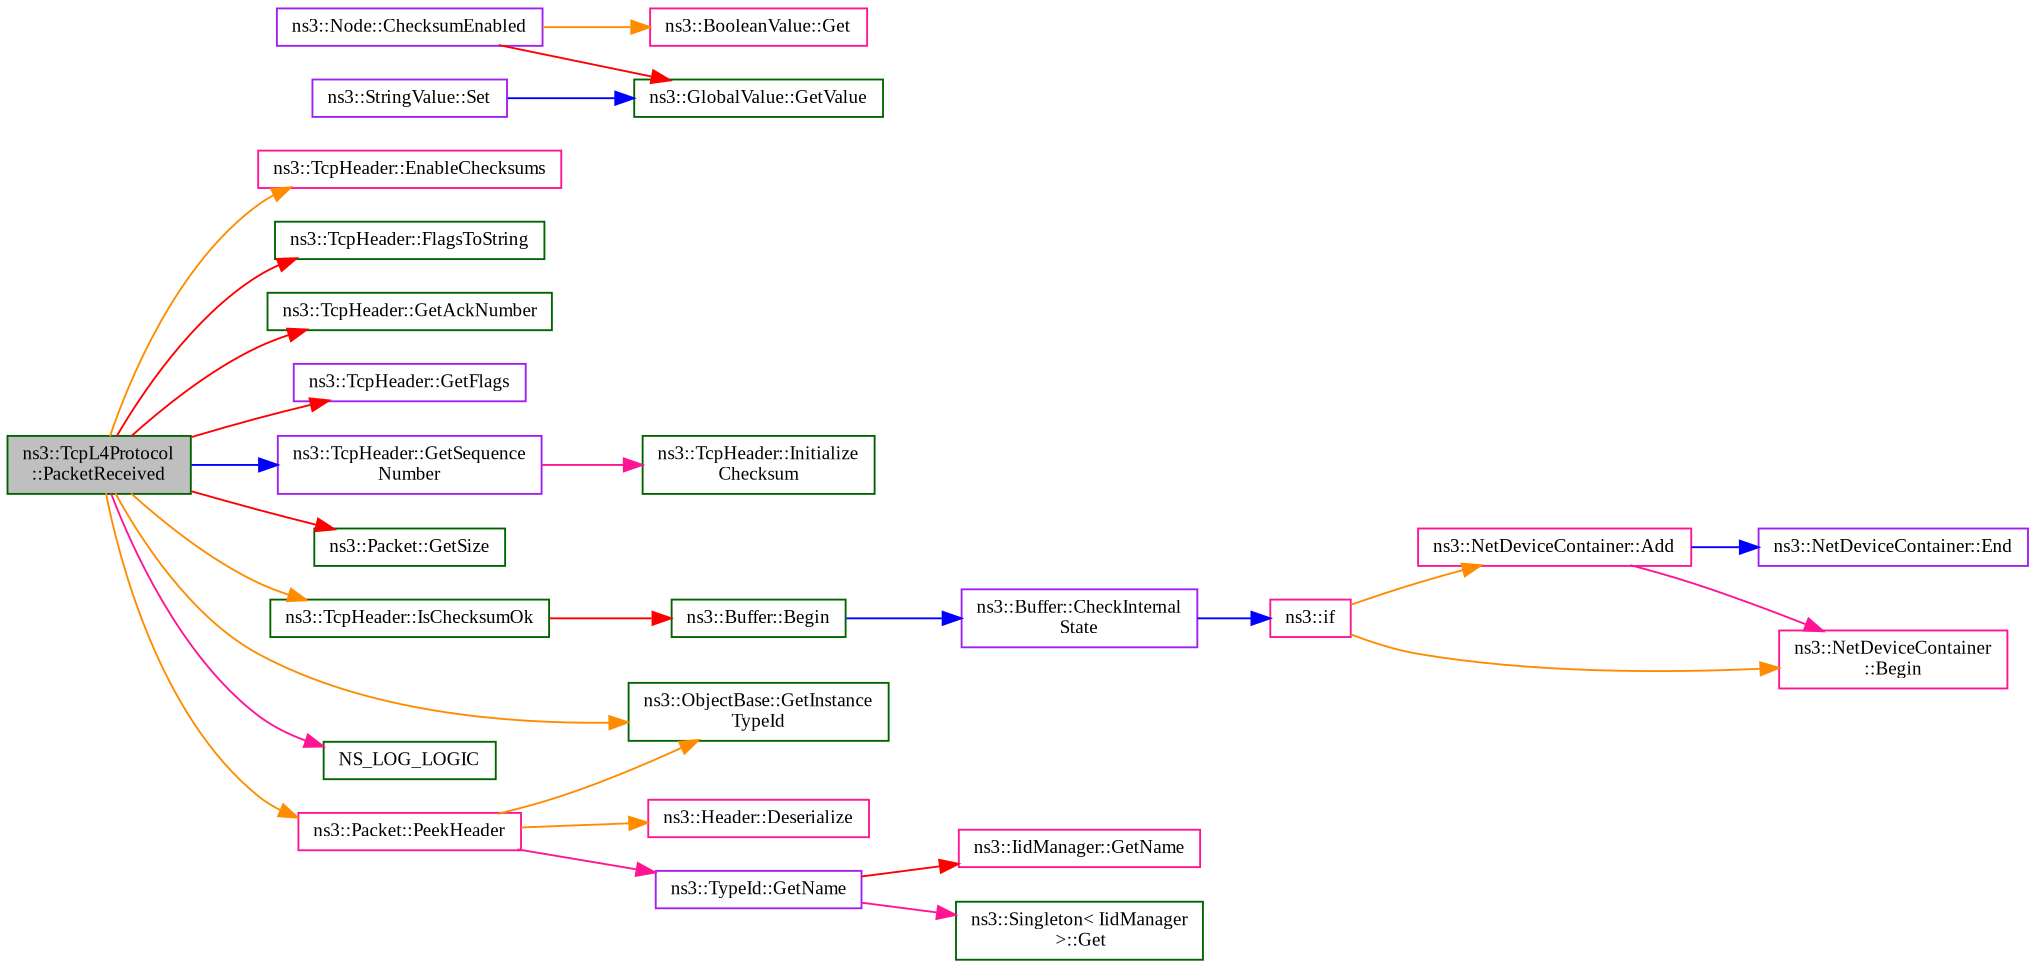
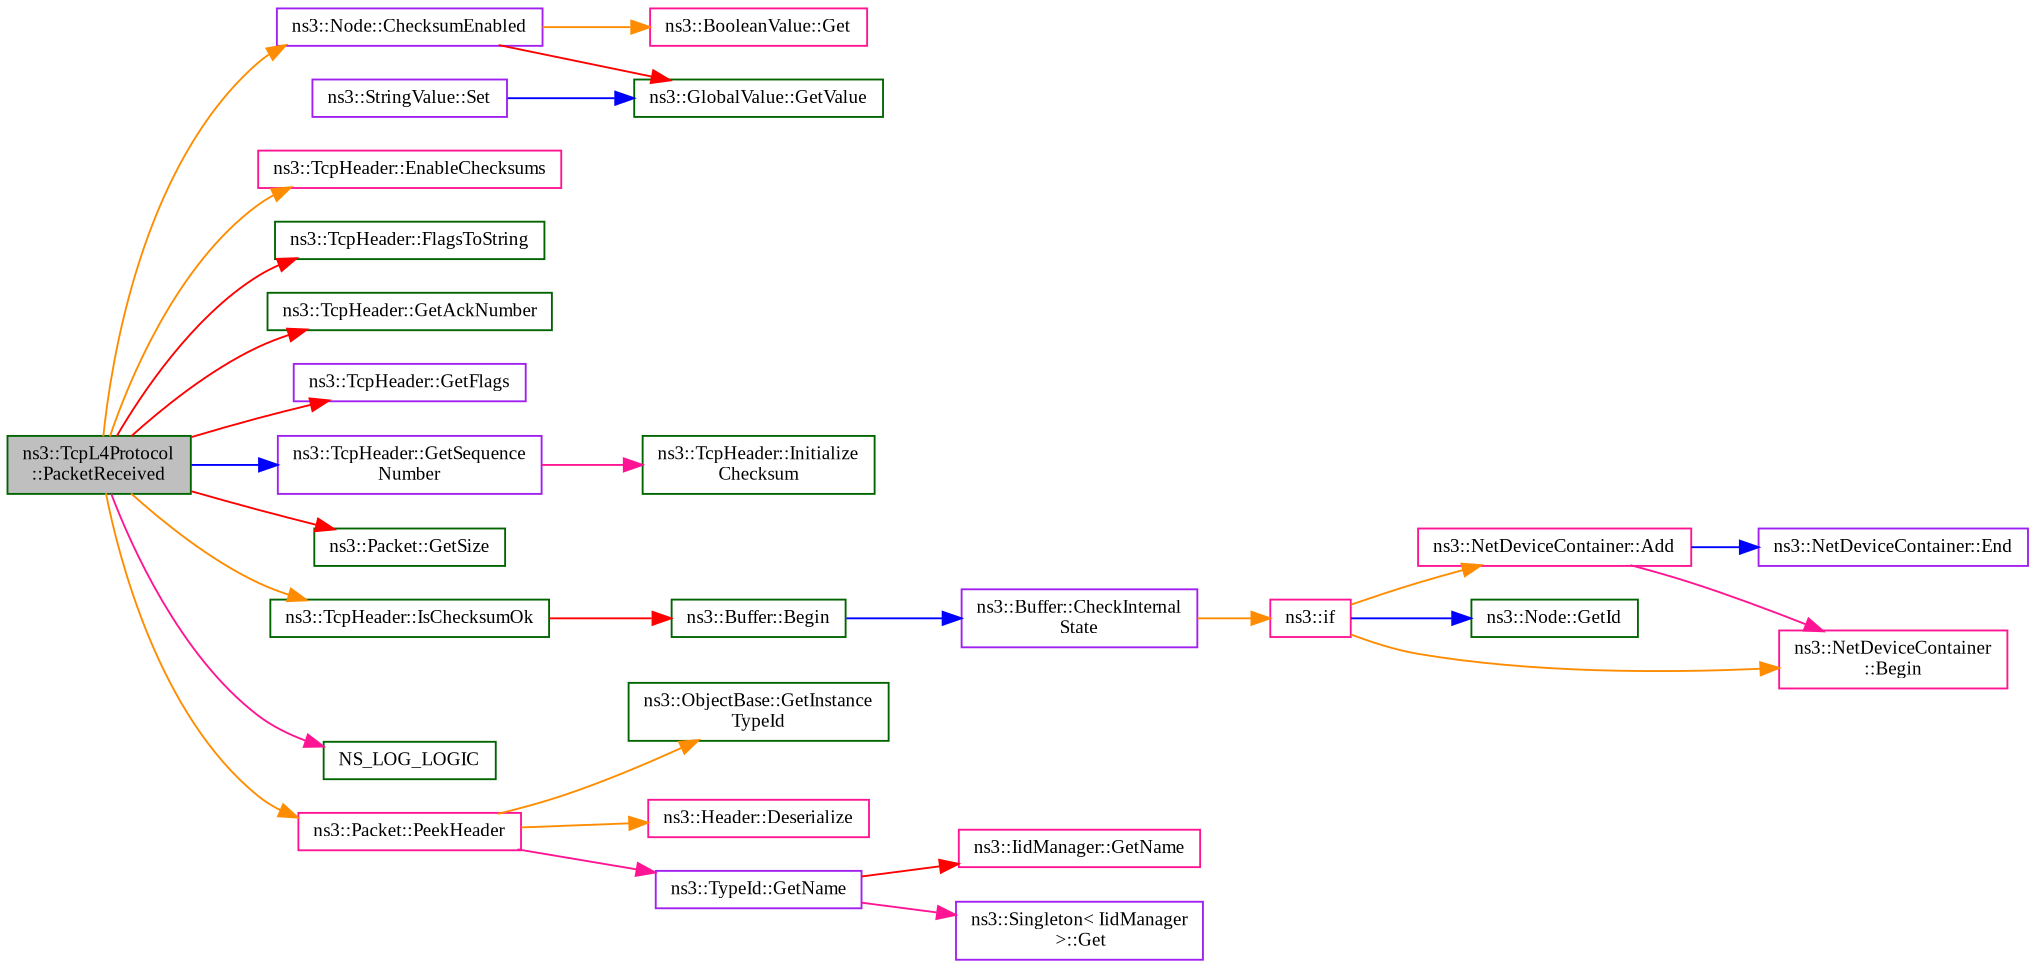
edge "ns3::Buffer::CheckInternal State" -> "ns3::if": color blue -> darkorange
node "ns3::Node::GetId": added
edge "ns3::TcpL4Protocol ::PacketReceived" -> "ns3::ObjectBase::GetInstance TypeId": now "ns3::TcpL4Protocol ::PacketReceived" -> "ns3::Node::ChecksumEnabled"
node "ns3::Singleton< IidManager >::Get": color darkgreen -> purple
